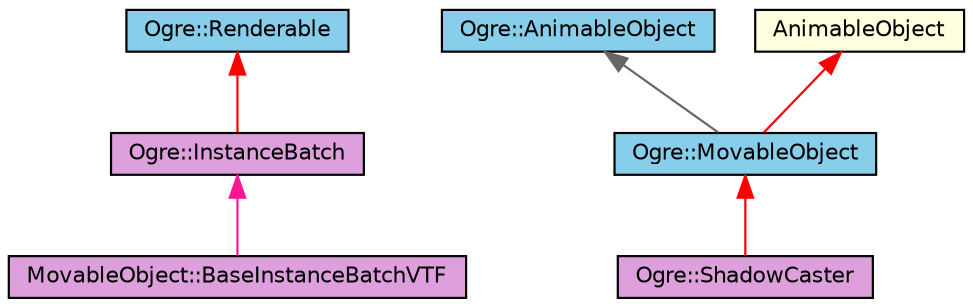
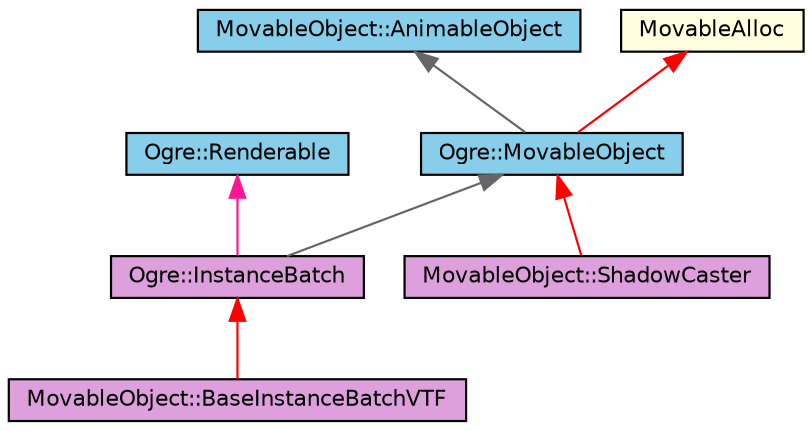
node "Ogre::AnimableObject": label "Ogre::AnimableObject" -> "MovableObject::AnimableObject"
node "AnimableObject": label "AnimableObject" -> "MovableAlloc"
edge "Ogre::InstanceBatch" -> "Ogre::Renderable": color red -> deeppink
edge "Ogre::InstanceBatch" -> "Ogre::MovableObject": added
edge "MovableObject::BaseInstanceBatchVTF" -> "Ogre::InstanceBatch": color deeppink -> red
node "Ogre::ShadowCaster": label "Ogre::ShadowCaster" -> "MovableObject::ShadowCaster"
